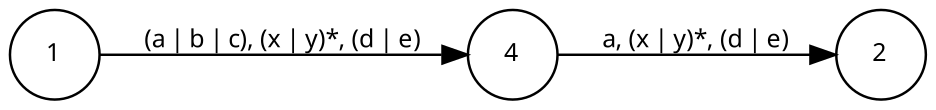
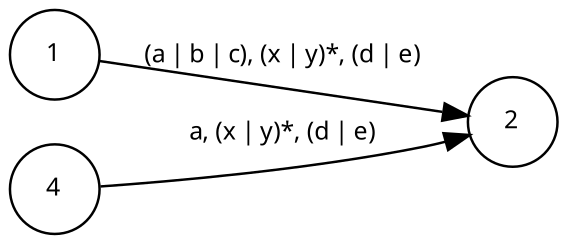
edge "1" -> "4": now "1" -> "2"
